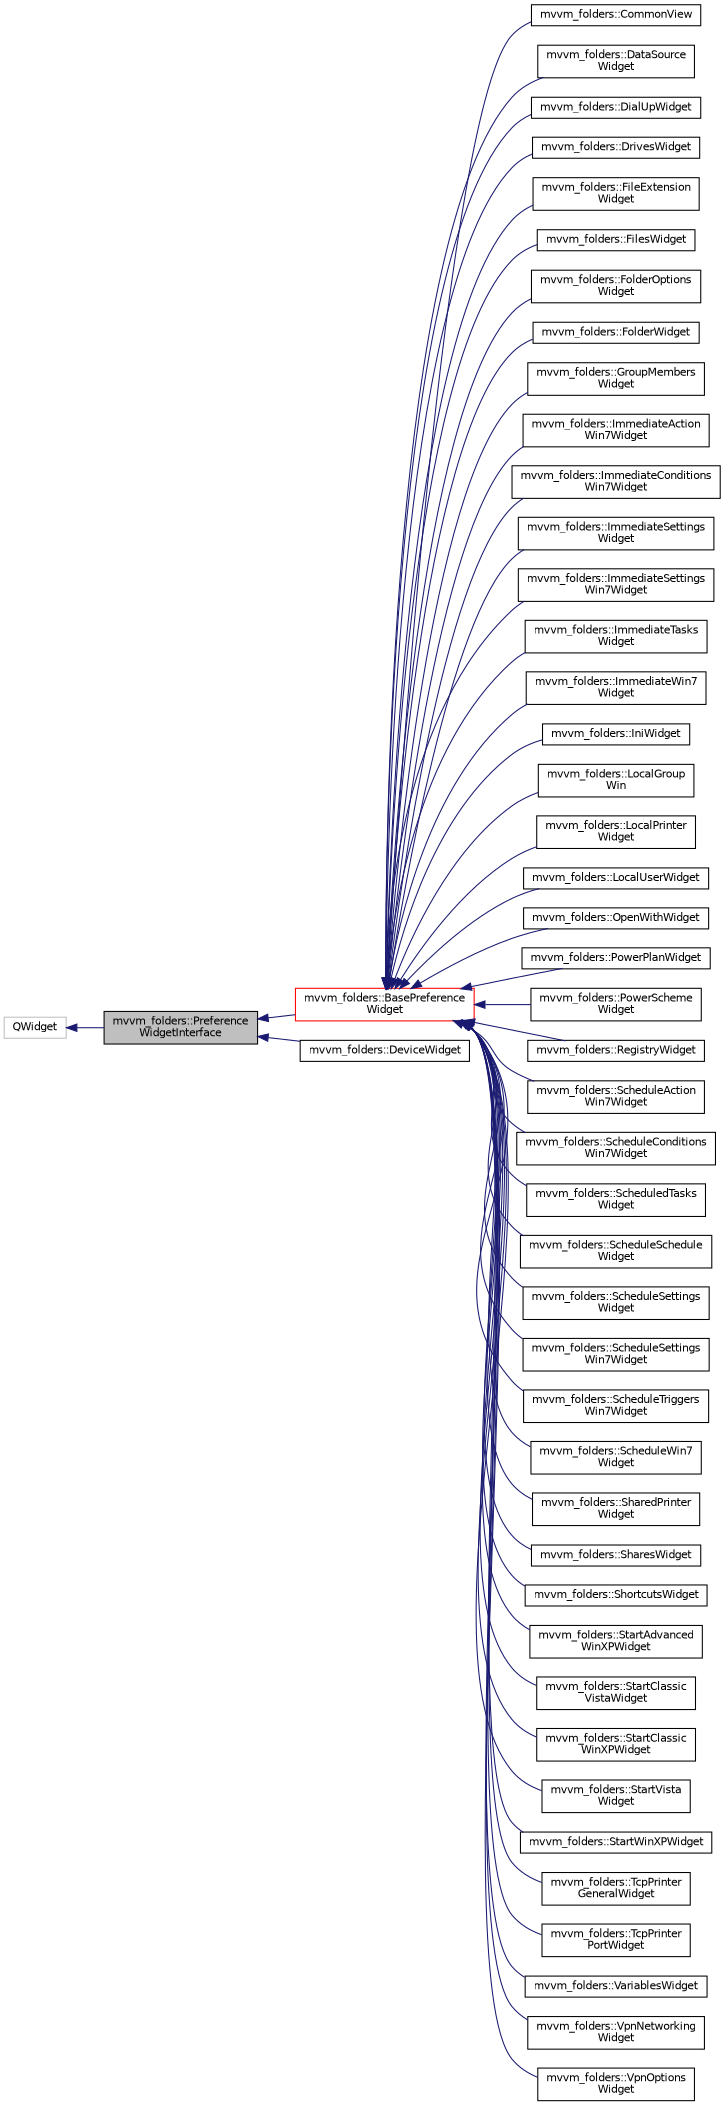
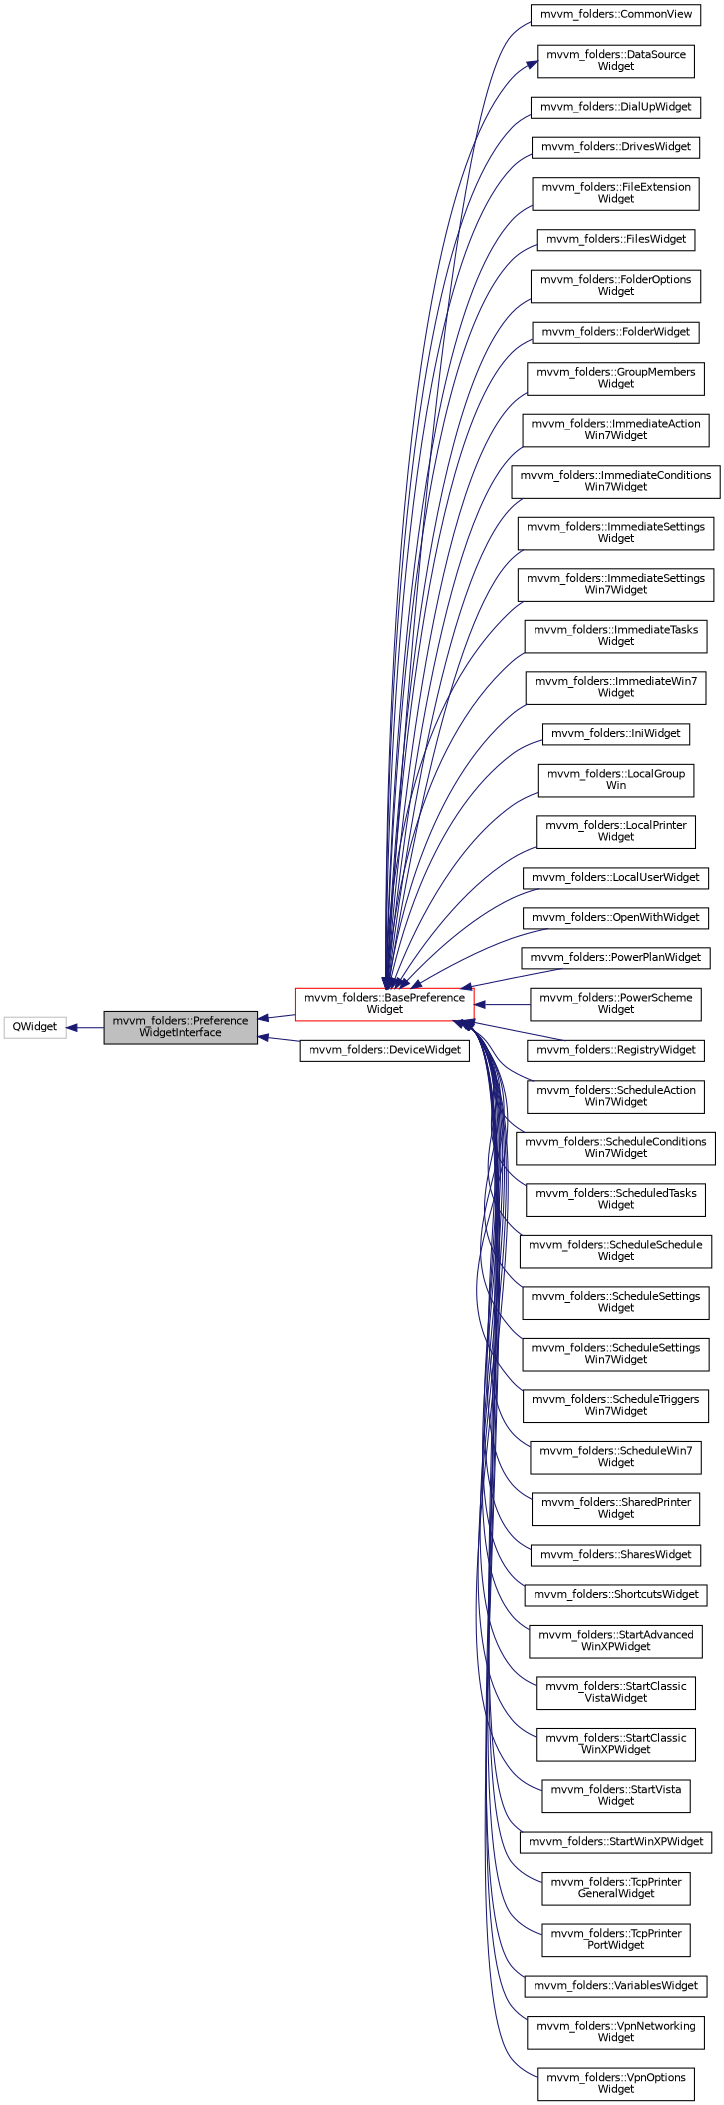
edge "mvvm_folders::DataSource Widget" -> "mvvm_folders::BasePreference Widget": reversed
